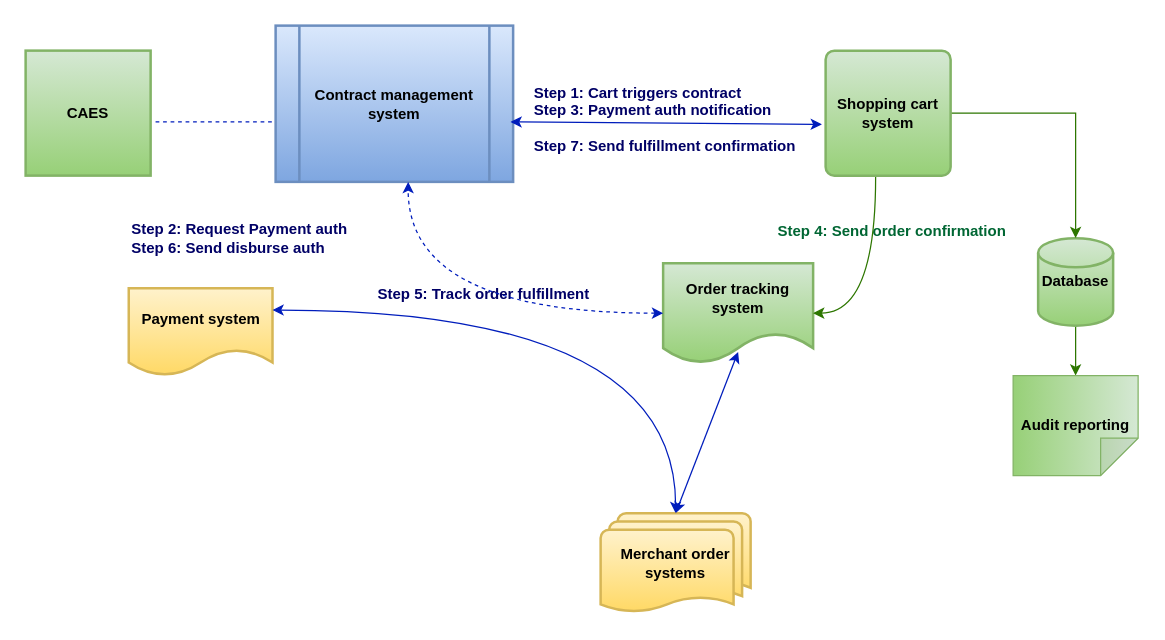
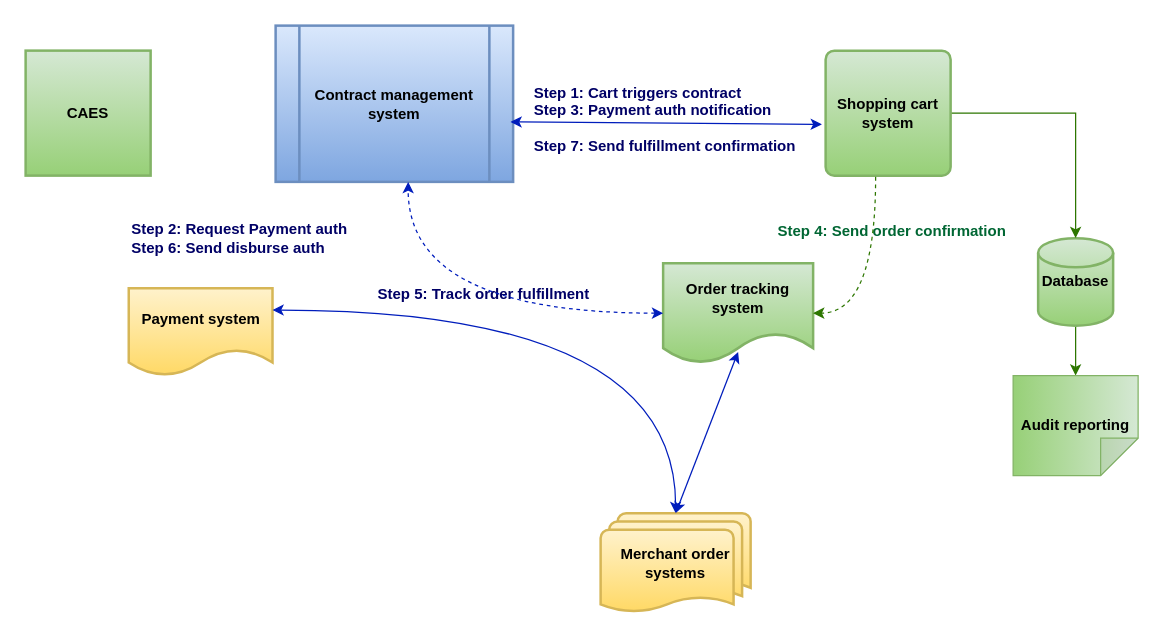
edge "Contract management system" -- "CAES": removed
edge "Shopping cart system" -> "Order tracking system": style solid -> dashed
